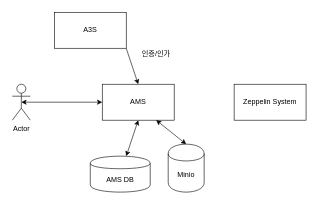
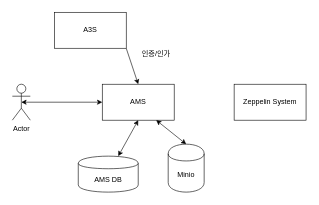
node "AMS DB": moved (120, 174) -> (108, 174)
